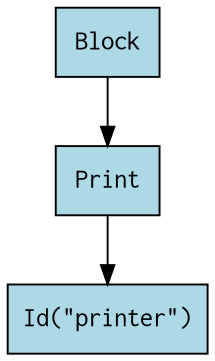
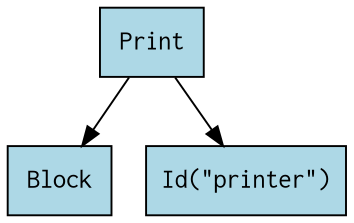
edge "Block" -> "Print": reversed
